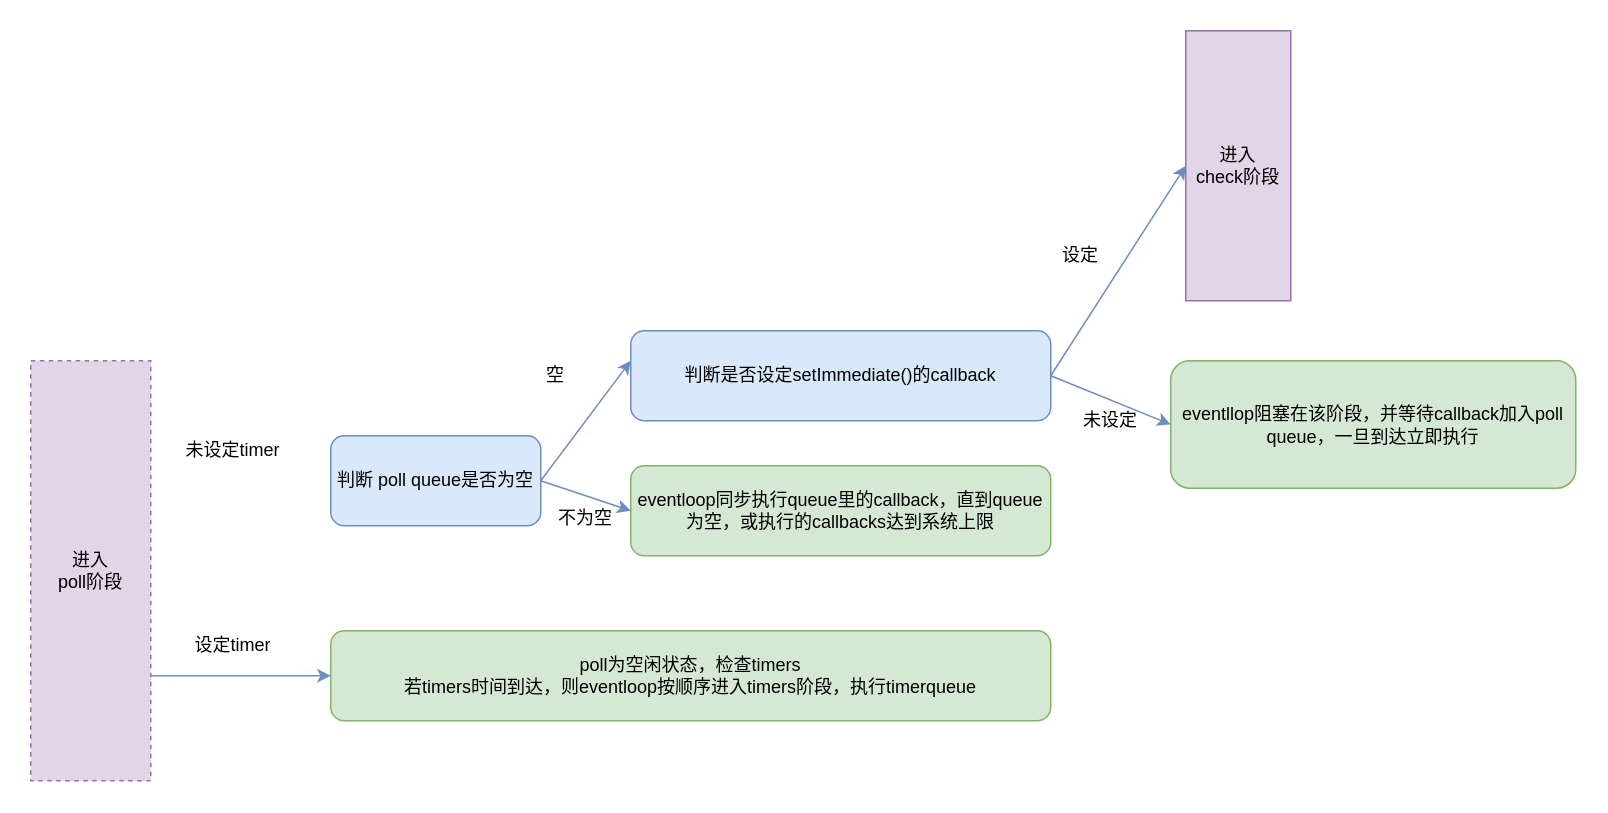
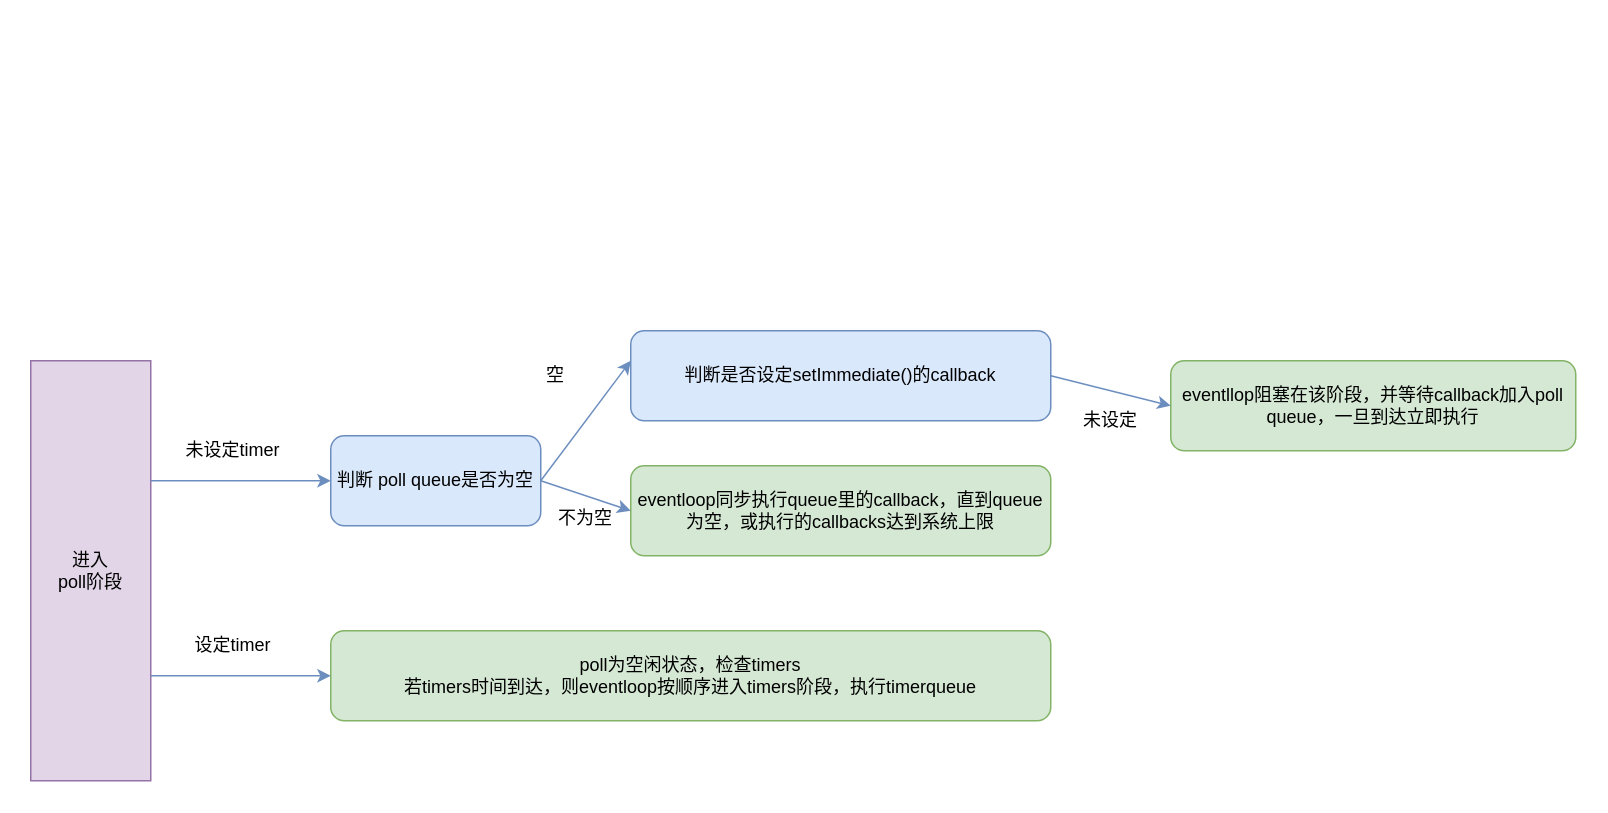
node "进入 check阶段": removed
node "设定": removed
edge "判断是否设定setImmediate()的callback" -> "进入 check阶段": removed
node "eventllop阻塞在该阶段，并等待callback加入poll queue，一旦到达立即执行": size 405x128 -> 405x90
edge "进入 poll阶段" -> "判断 poll queue是否为空": added
node "进入 poll阶段": style dashed -> solid
